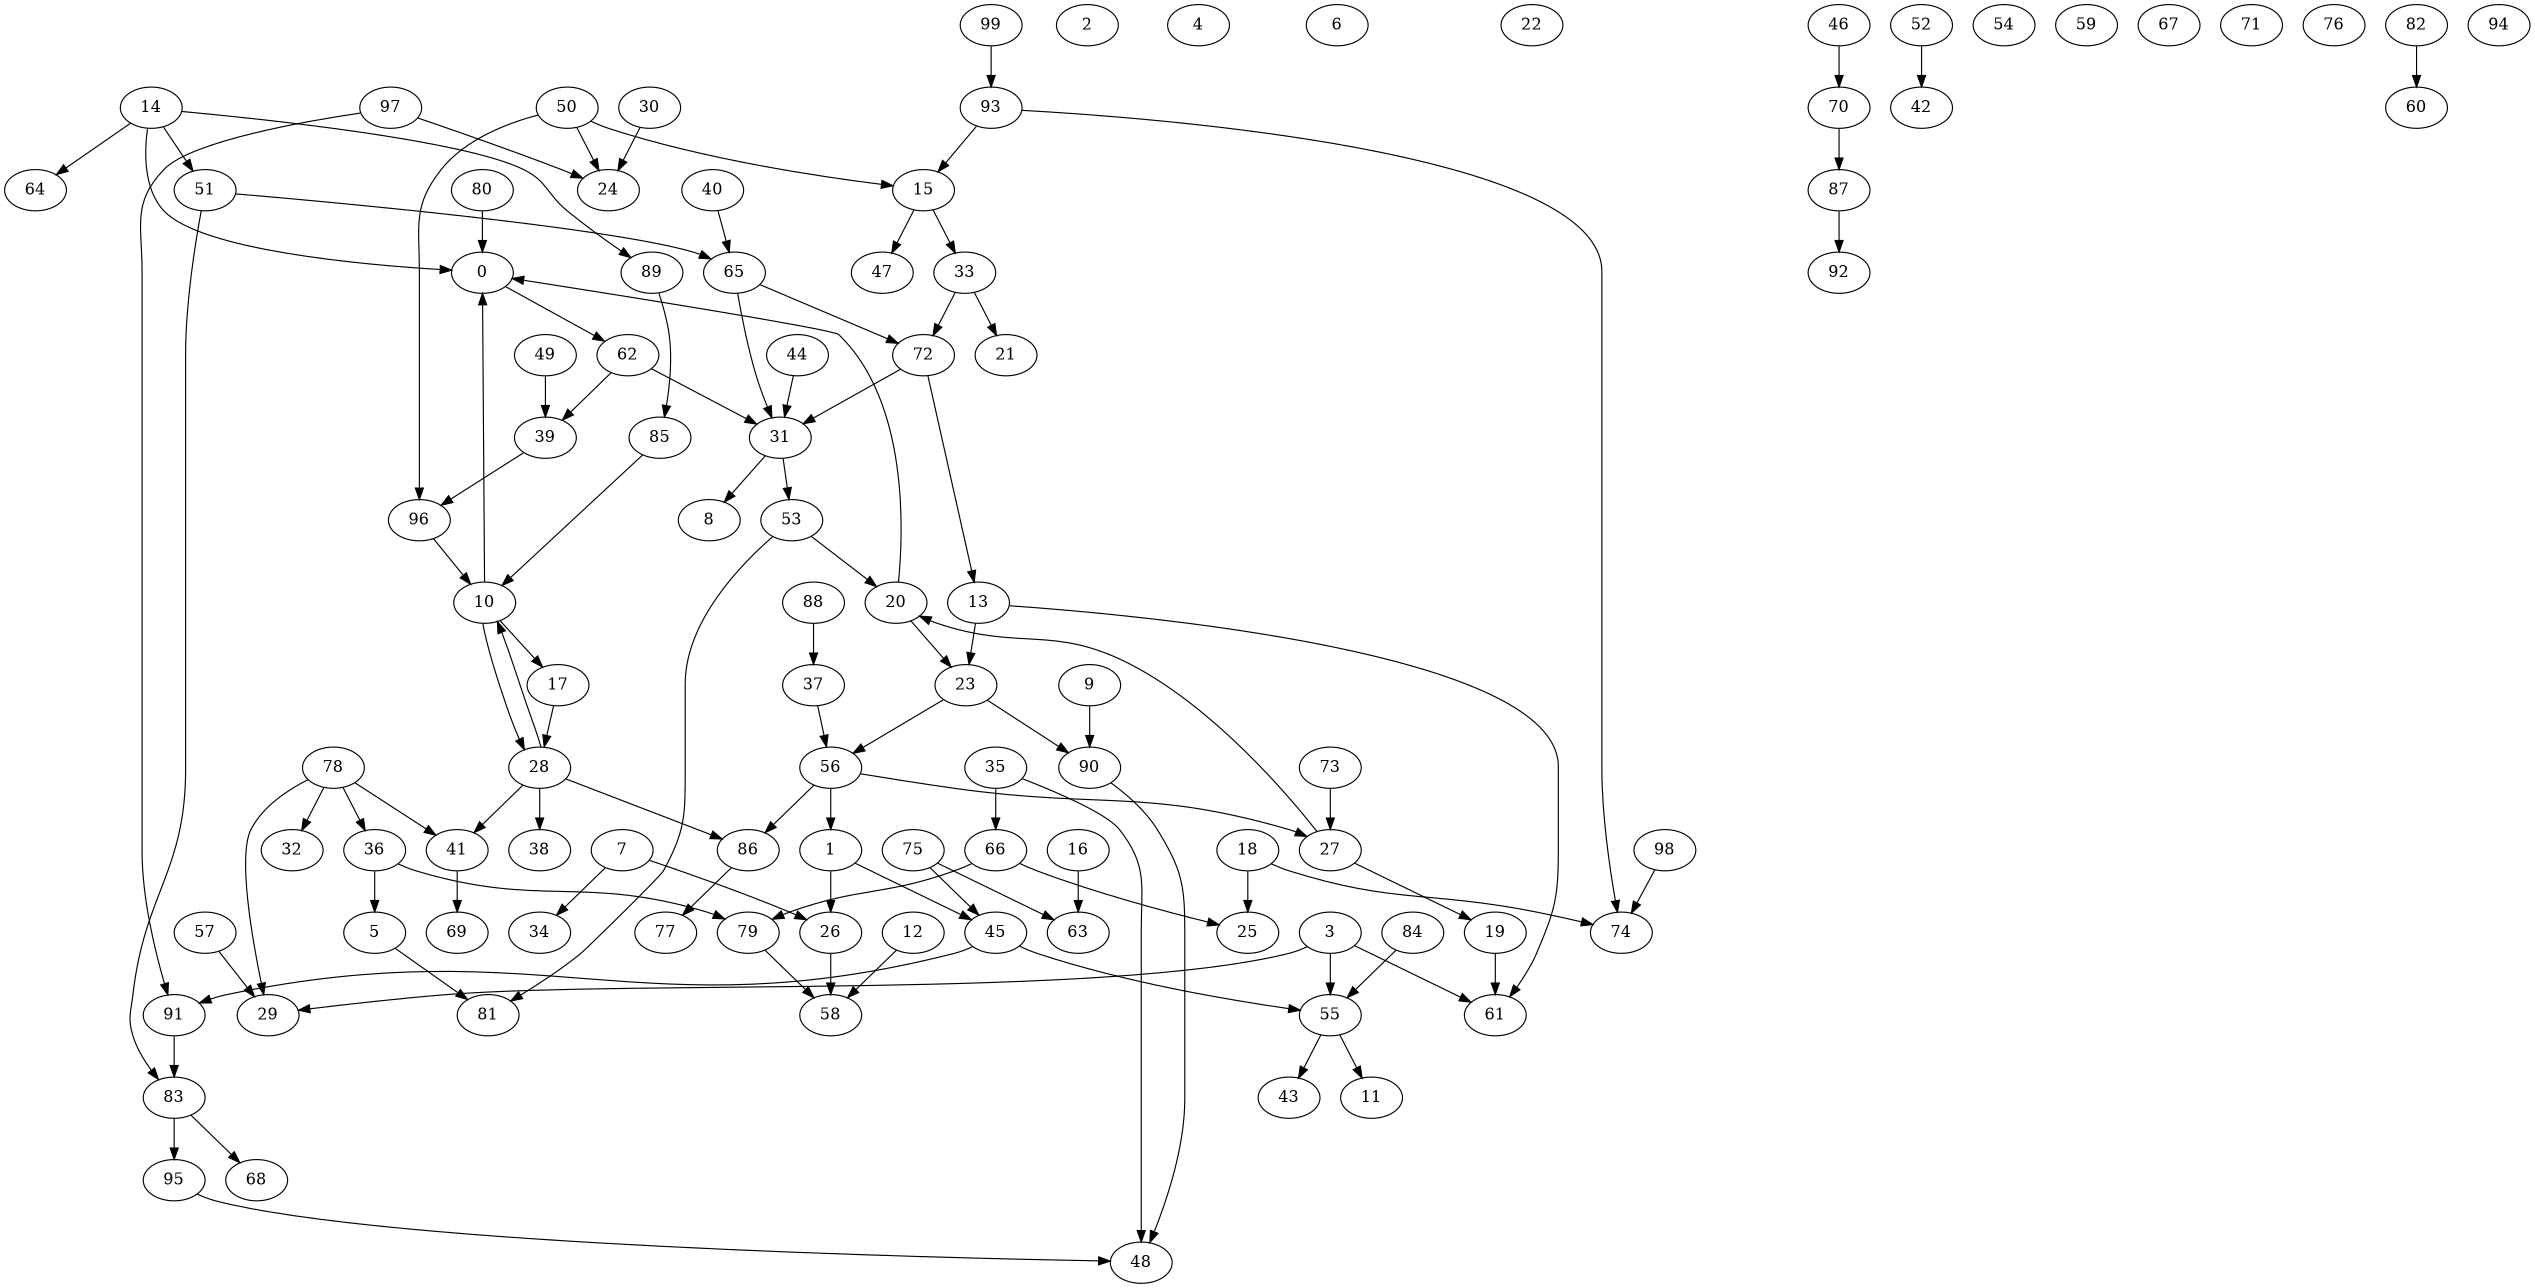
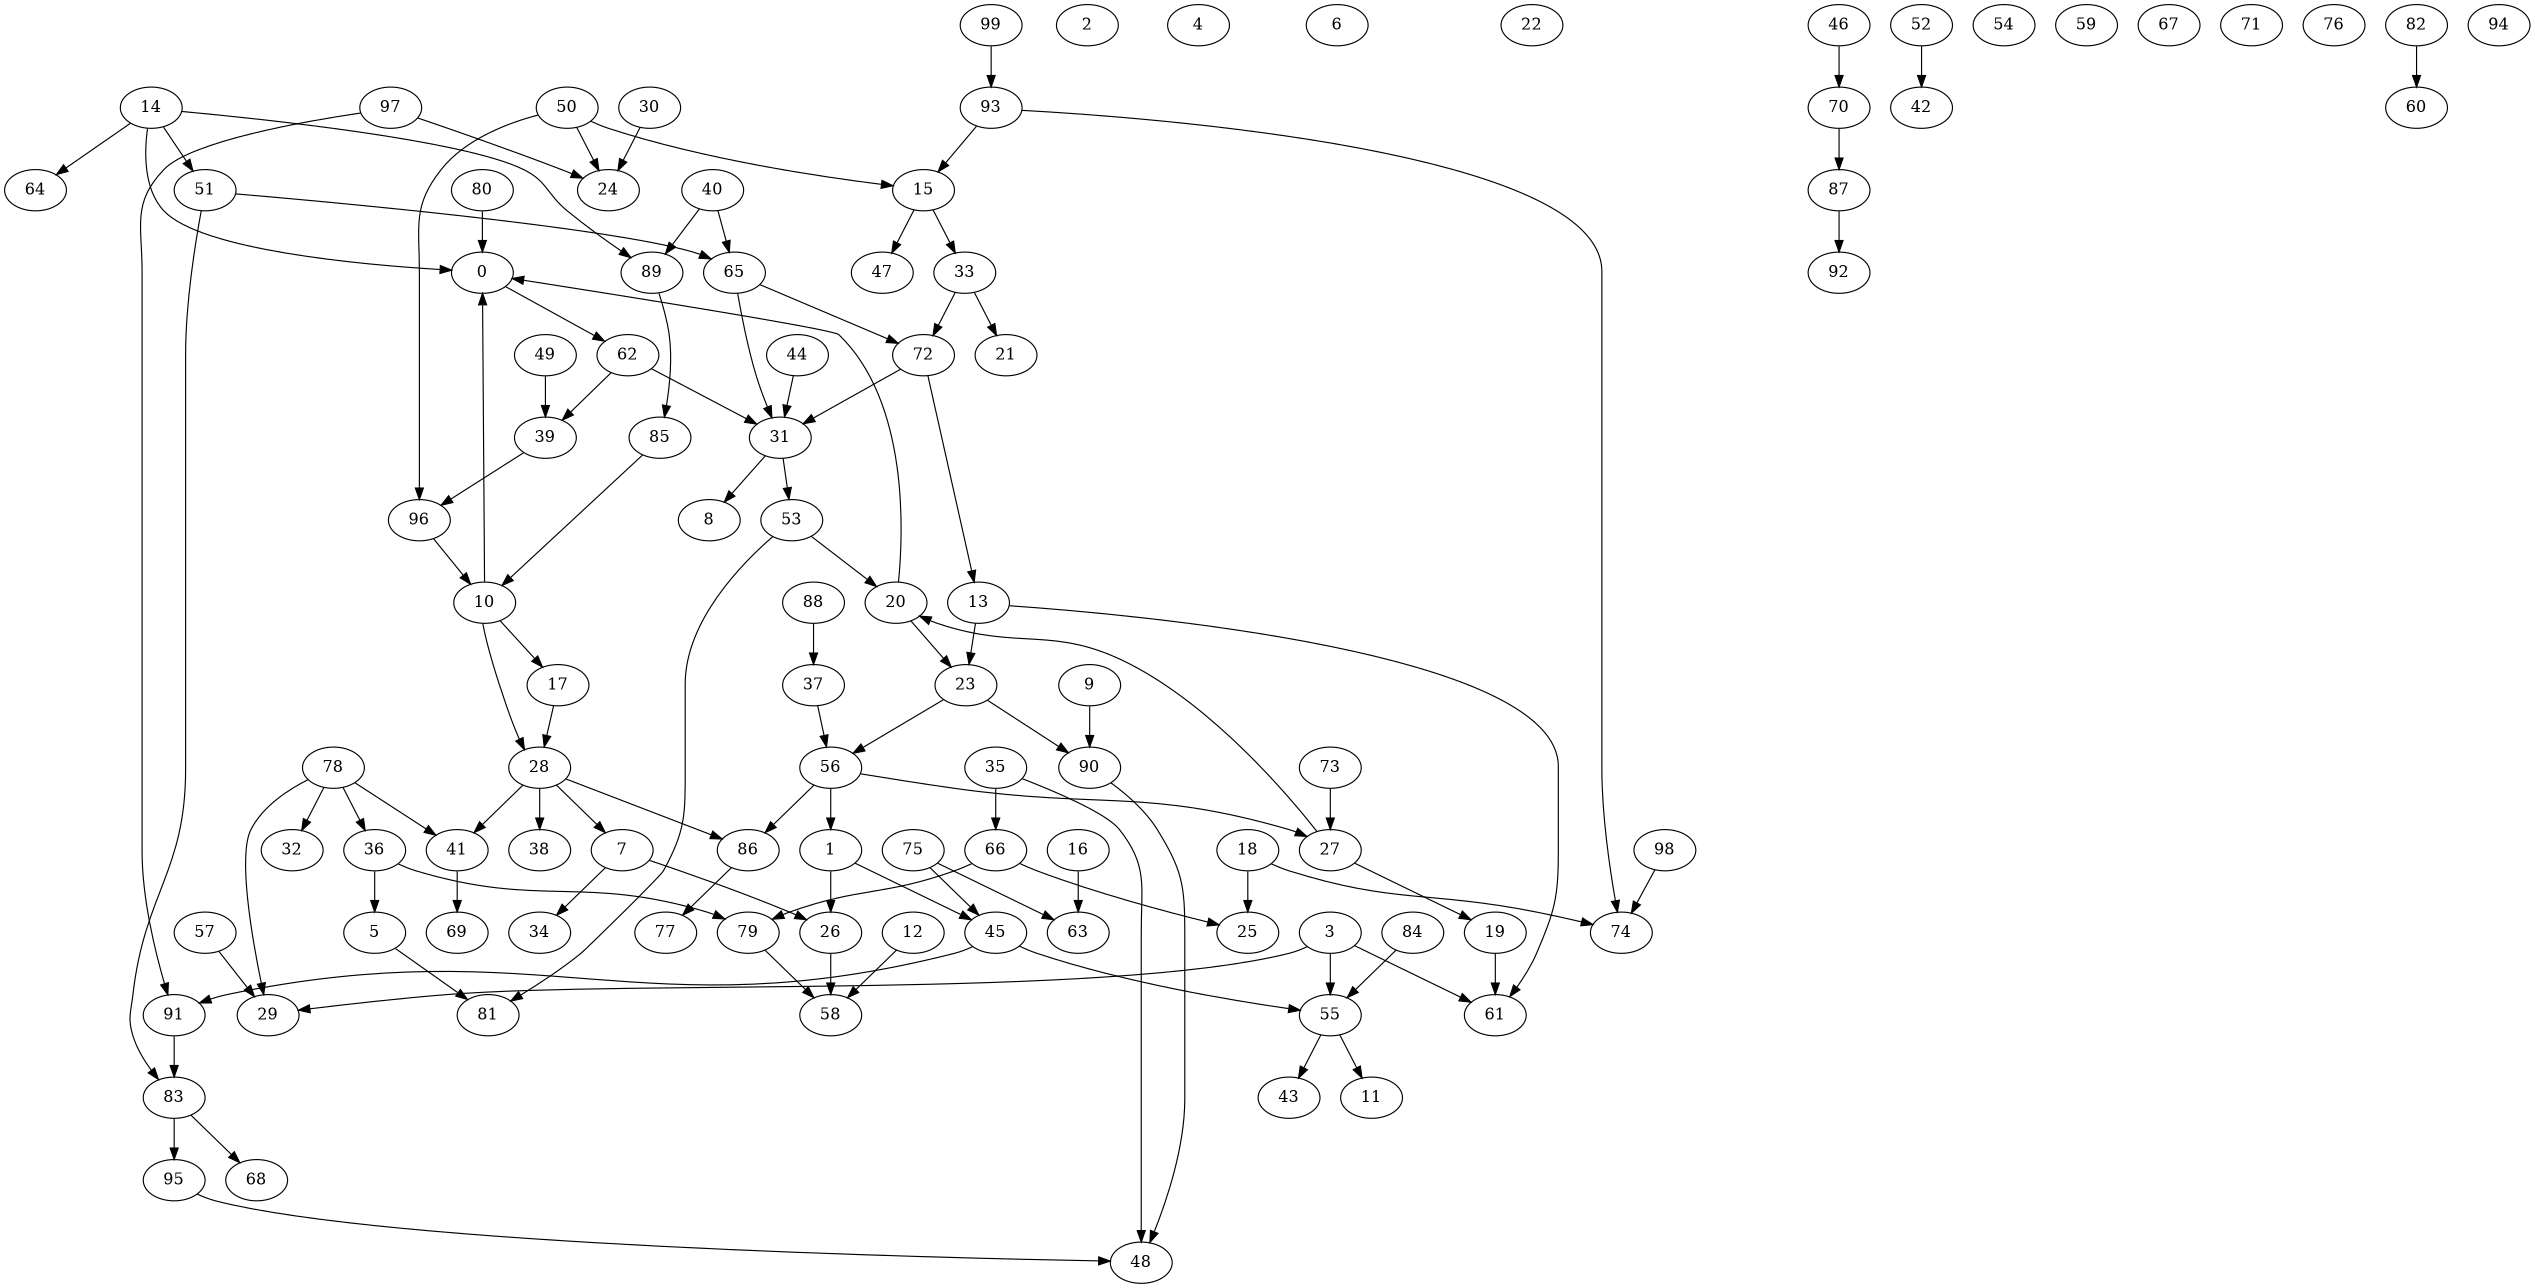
edge "40" -> "89": added
edge "28" -> "10": now "28" -> "7"
